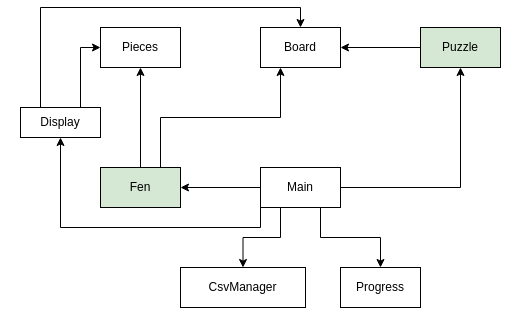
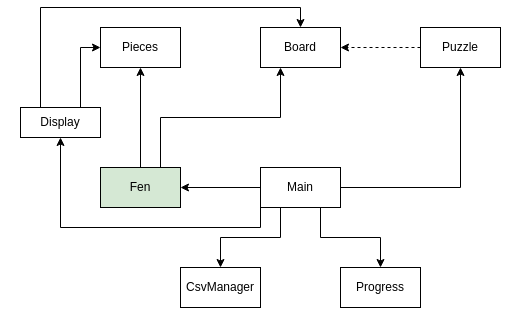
edge "Puzzle" -> "Board": style solid -> dashed
node "Puzzle": fillcolor #d5e8d4 -> #ffffff
node "CsvManager": size 125x40 -> 80x40
